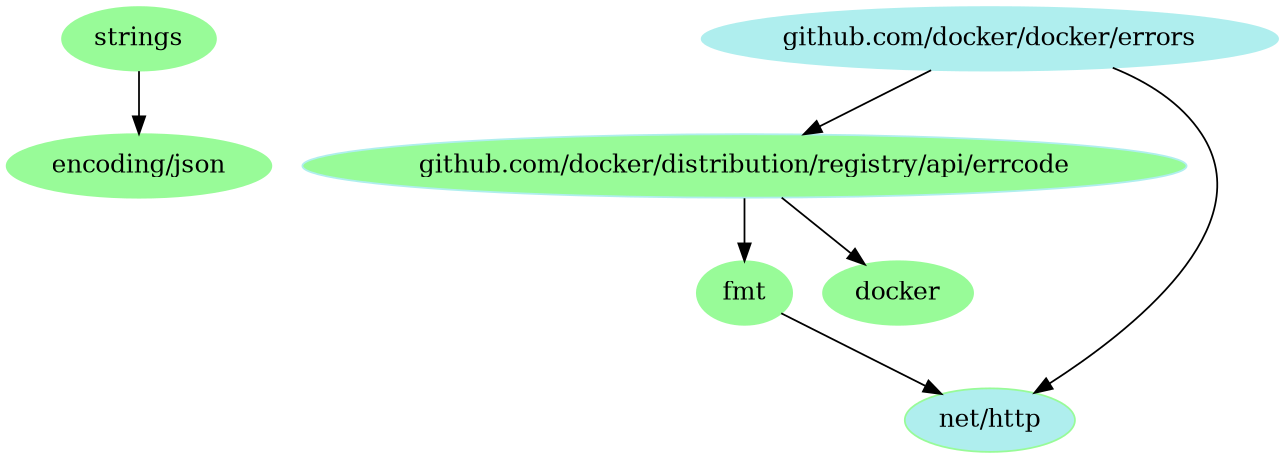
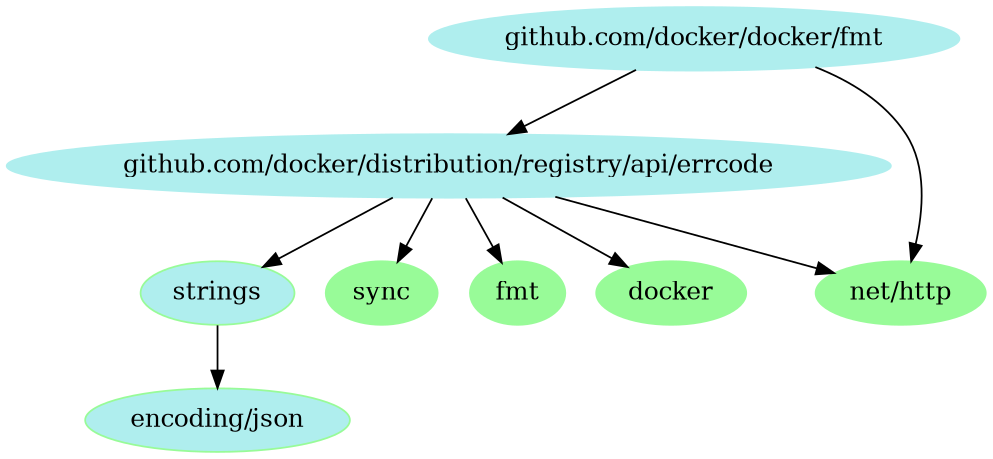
node "strings": fillcolor palegreen -> paleturquoise
node "github.com/docker/docker/errors": label "github.com/docker/docker/errors" -> "github.com/docker/docker/fmt"
node "encoding/json": fillcolor palegreen -> paleturquoise
node "github.com/docker/distribution/registry/api/errcode": fillcolor palegreen -> paleturquoise
edge "github.com/docker/distribution/registry/api/errcode" -> "strings": added
node "sync": added
edge "fmt" -> "net/http": now "github.com/docker/distribution/registry/api/errcode" -> "net/http"
node "net/http": fillcolor paleturquoise -> palegreen
